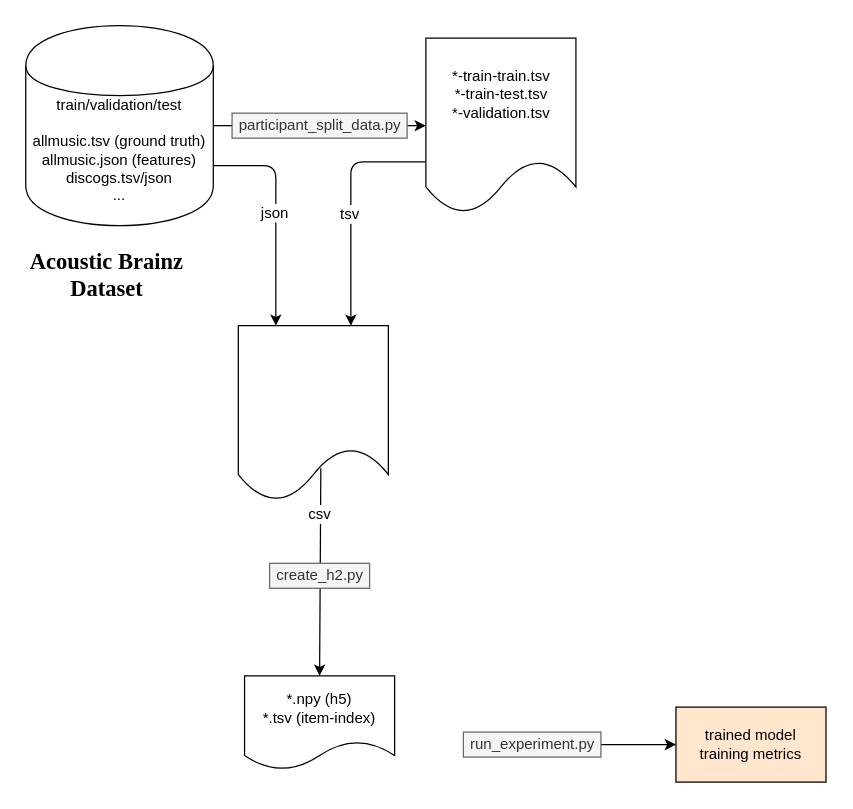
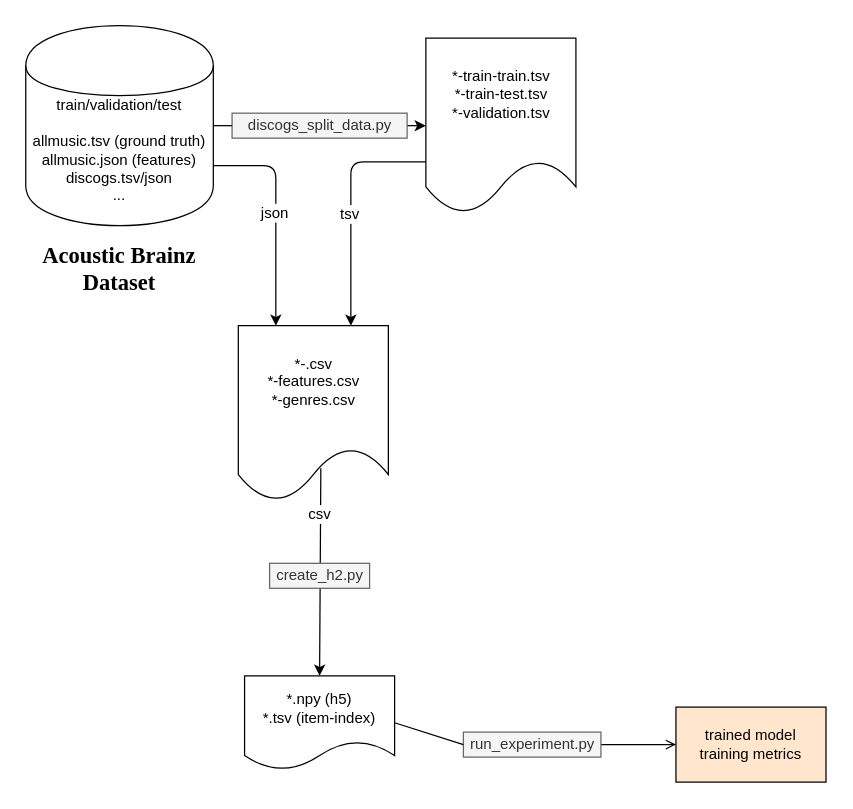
node "participant_split_data.py": label "participant_split_data.py" -> "discogs_split_data.py"
node "Acoustic Brainz Dataset": moved (107, 276) -> (119, 269)
node "*-.csv *-features.csv *-genres.csv": added
edge "*.npy (h5) *.tsv (item-index)" -- "run_experiment.py": added
edge "run_experiment.py" -> "trained model training metrics": arrowhead classic -> open
